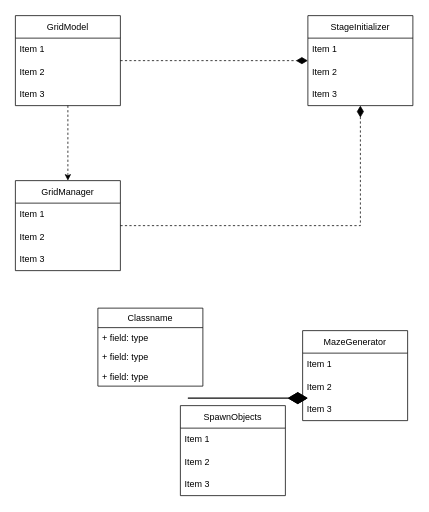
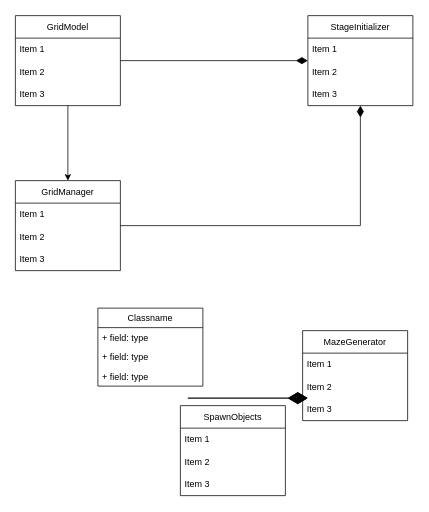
edge "GridModel" -> "StageInitializer": style dashed -> solid
edge "GridModel" -> "GridManager": style dashed -> solid
edge "GridManager" -> "StageInitializer": style dashed -> solid
